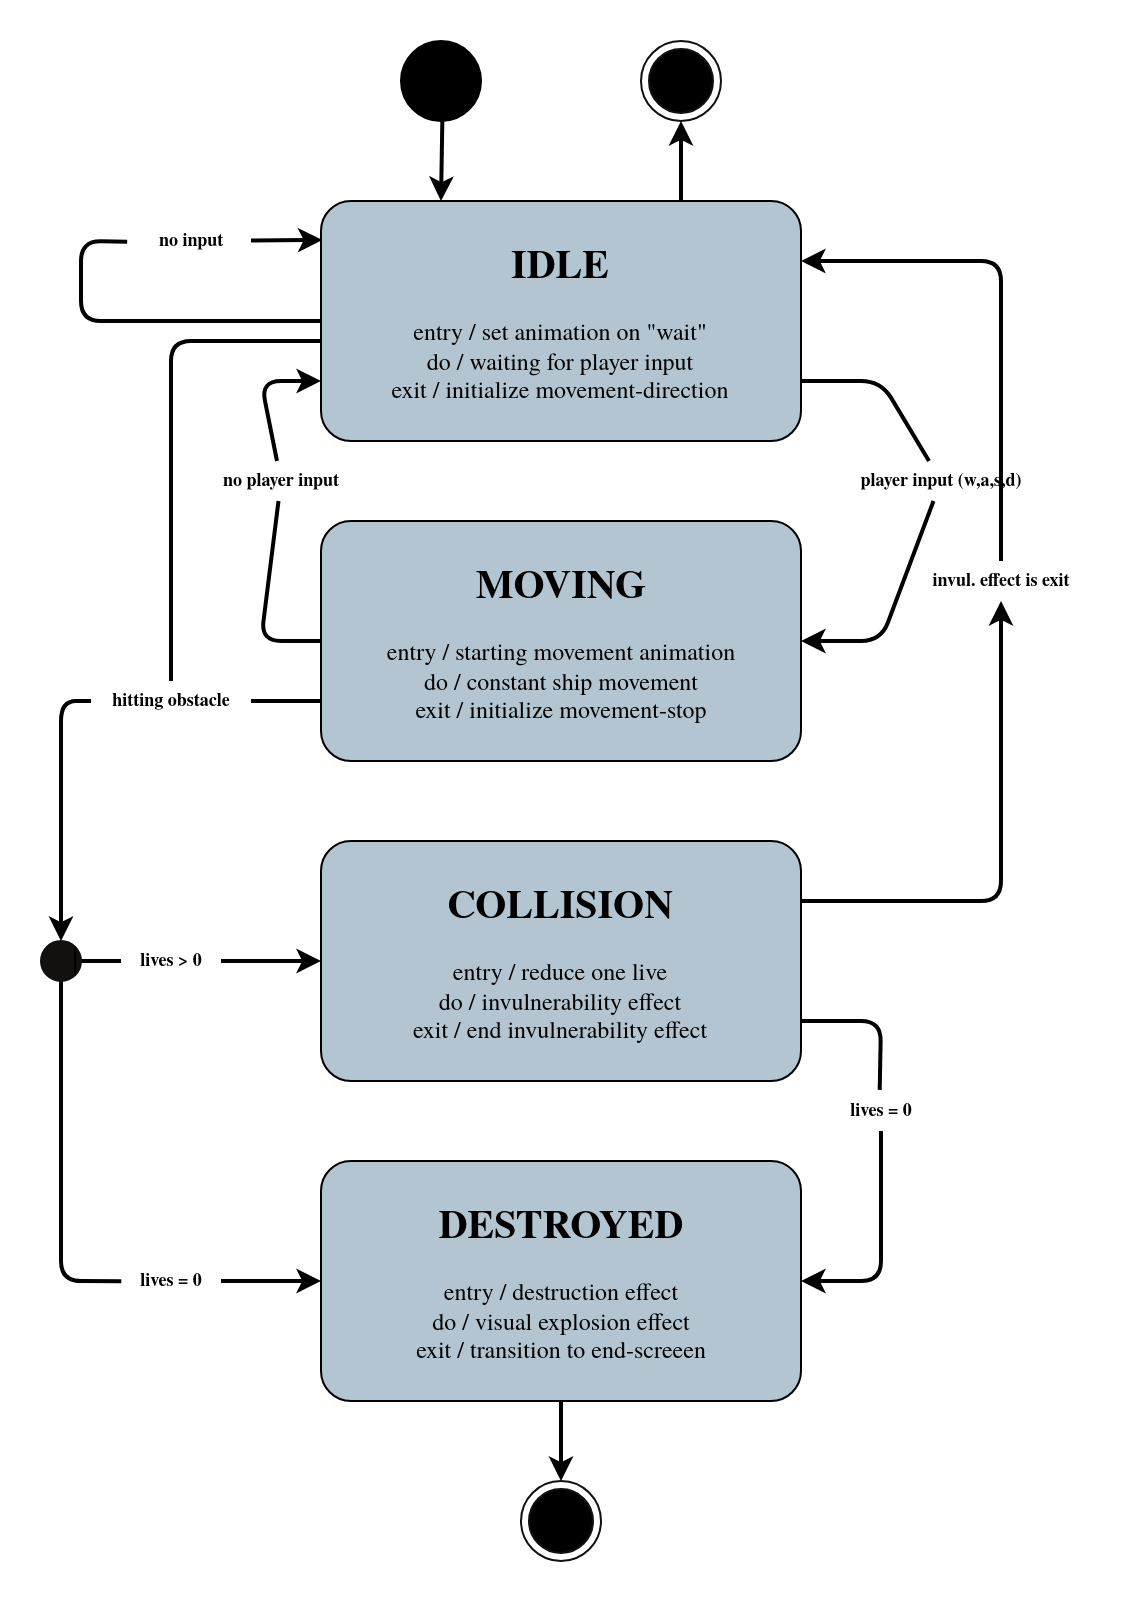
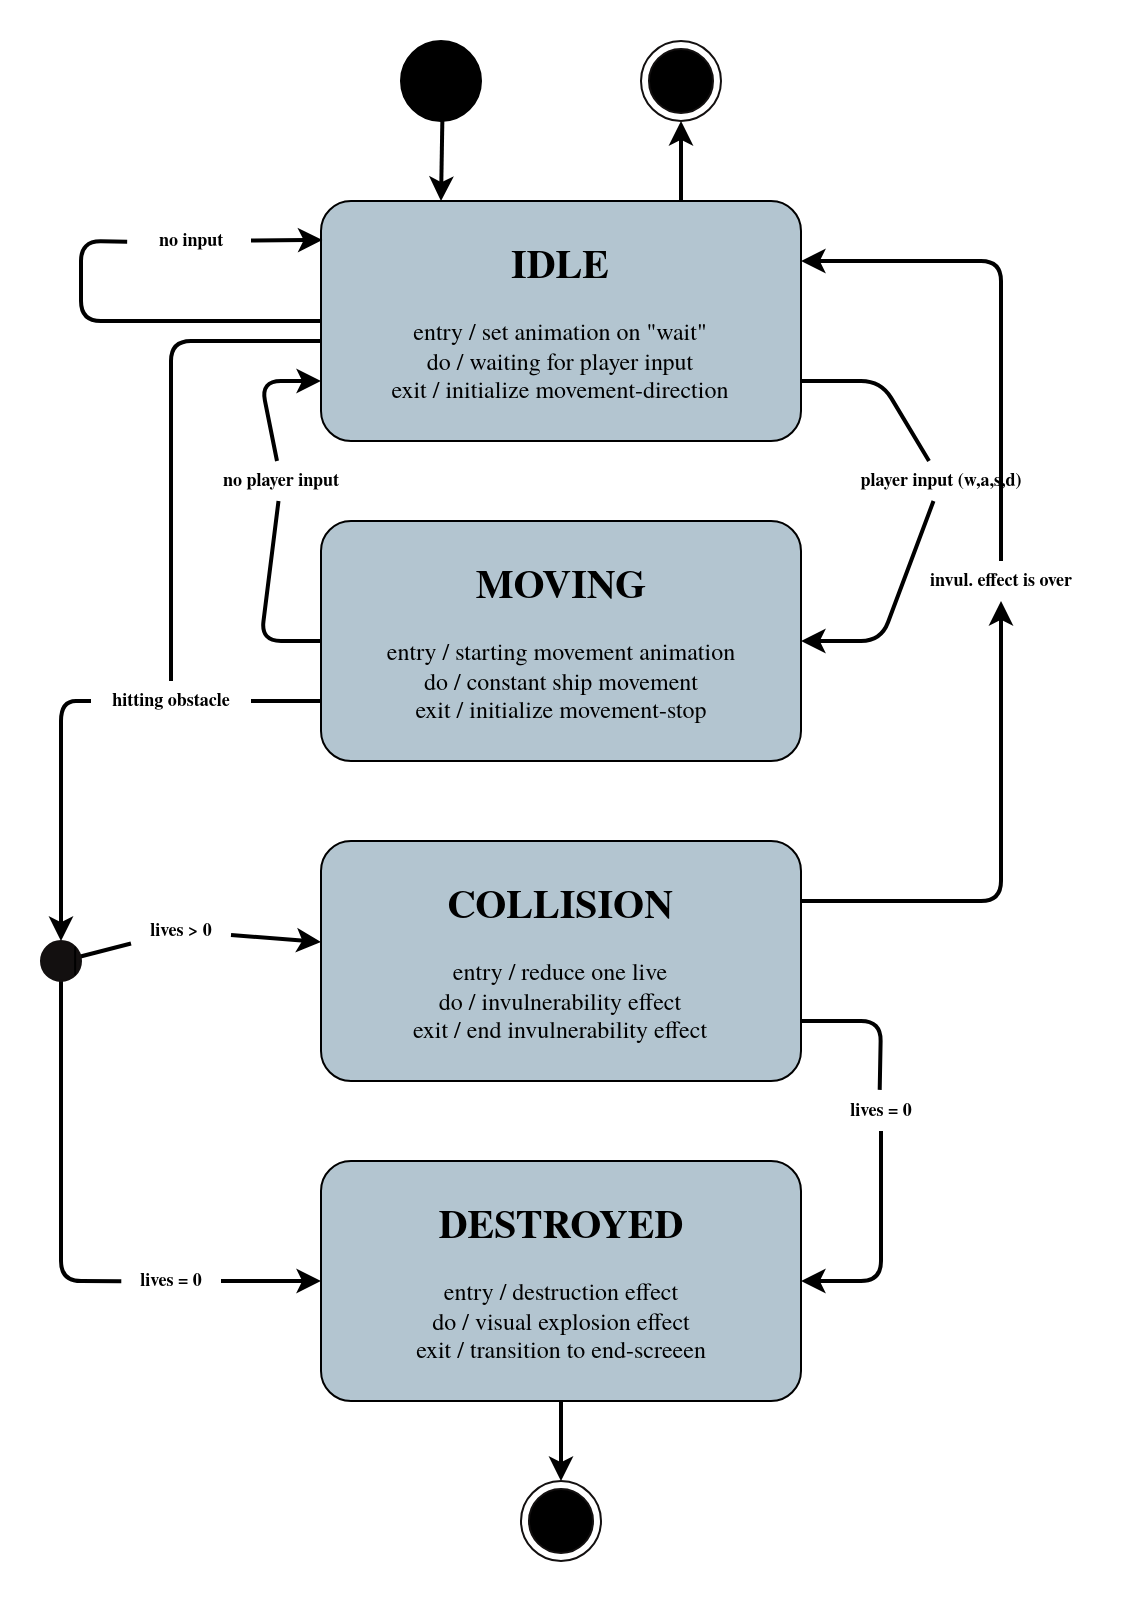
node "invul. effect is exit": label "invul. effect is exit" -> "invul. effect is over"
node "lives > 0": moved (171, 961) -> (181, 931)
